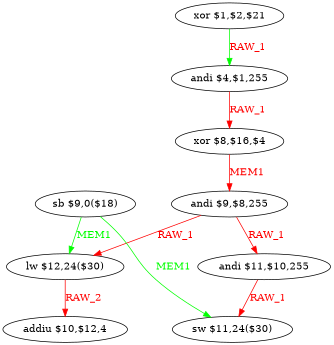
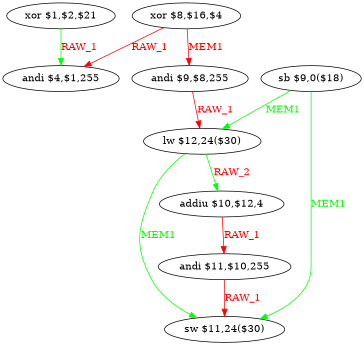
edge "andi $4,$1,255" -> "xor $8,$16,$4": reversed
edge "andi $9,$8,255" -> "andi $11,$10,255": now "addiu $10,$12,4" -> "andi $11,$10,255"
edge "lw $12,24($30)" -> "sw $11,24($30)": added, label "MEM1"
edge "lw $12,24($30)" -> "addiu $10,$12,4": color red -> green
